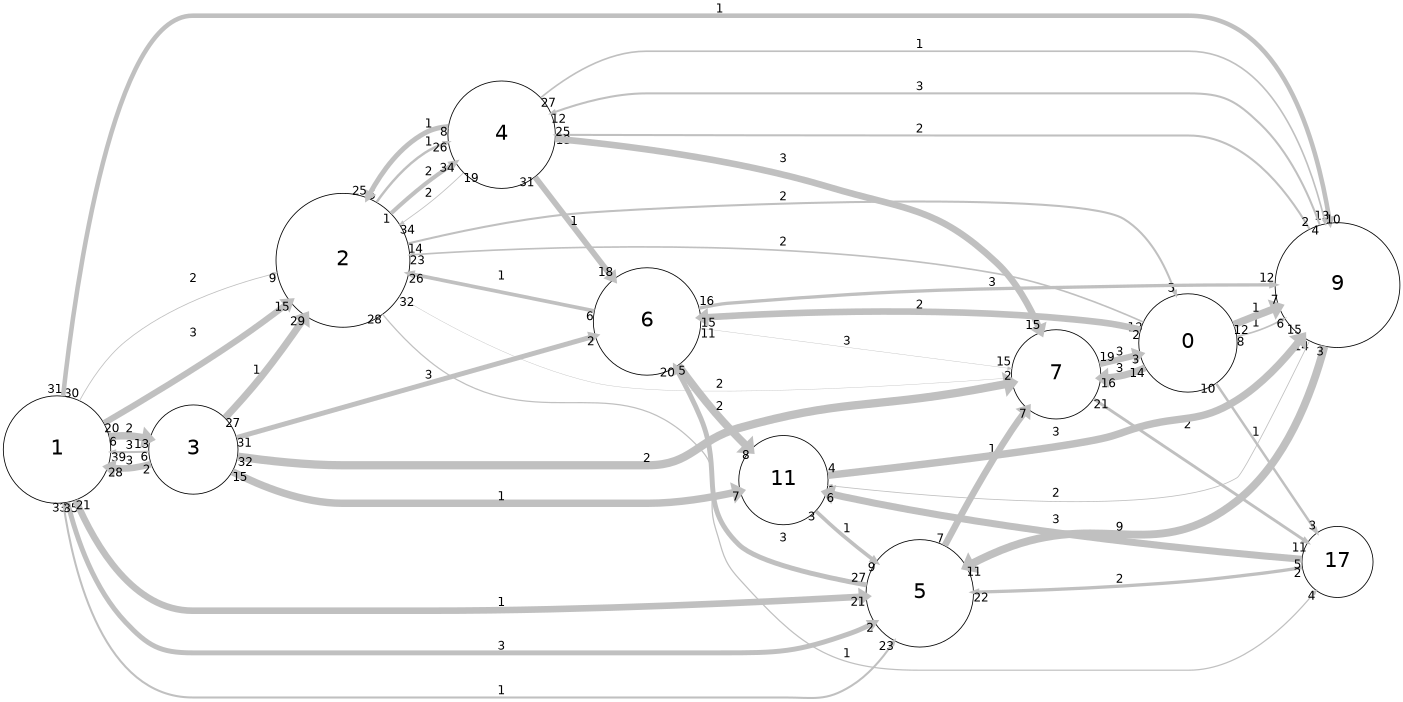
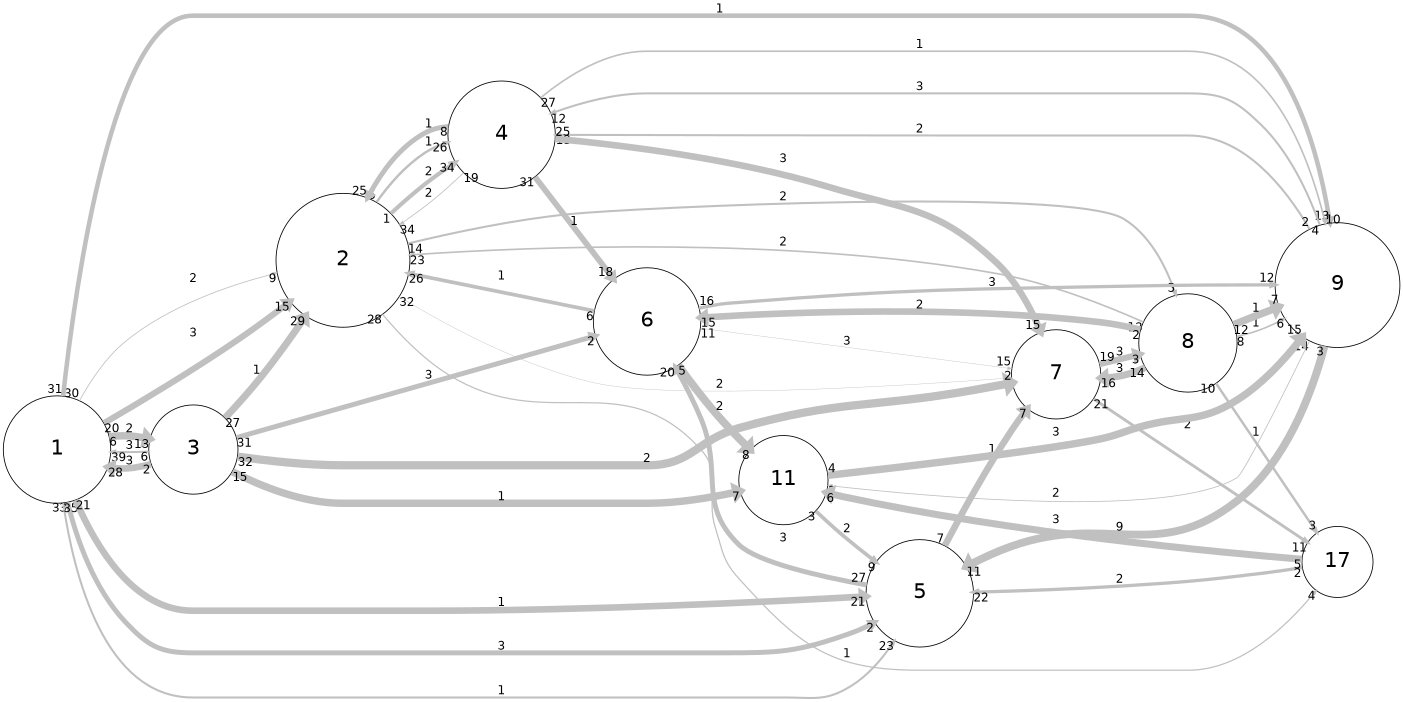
node "0": label "0" -> "8"
edge "11" -> "5": label "1" -> "2"
